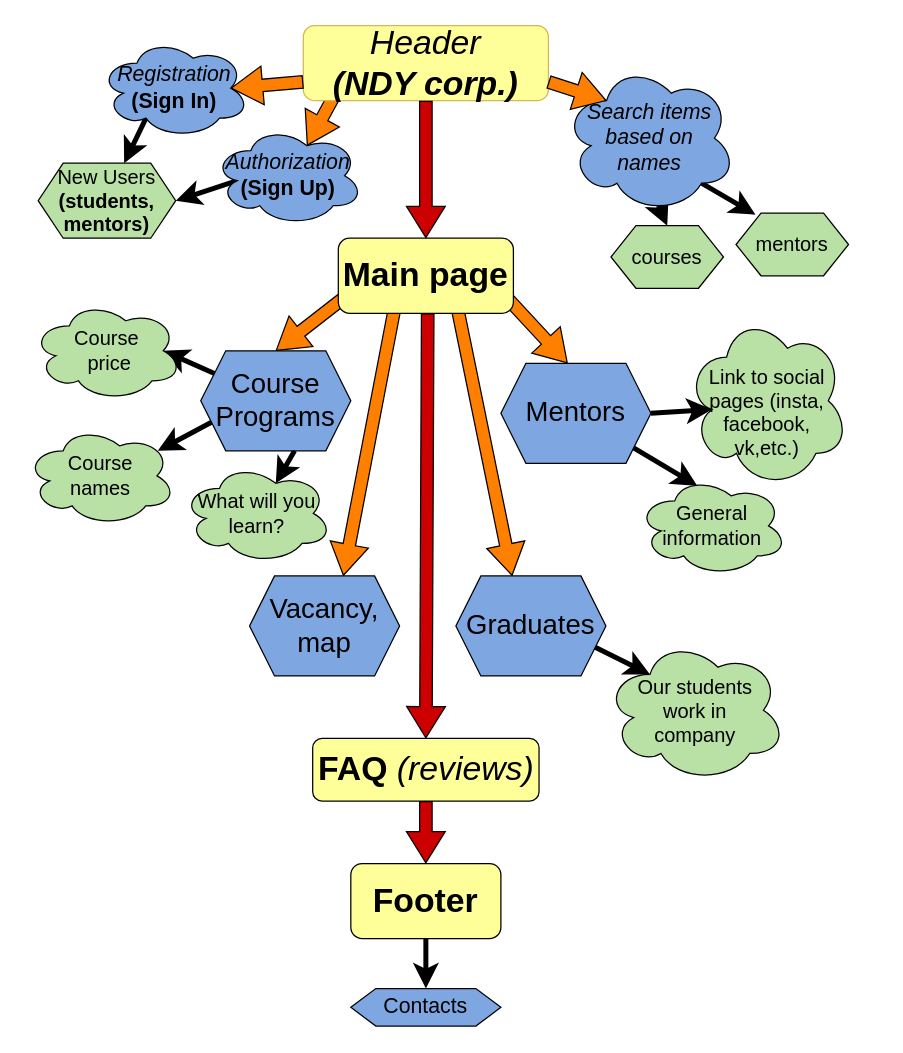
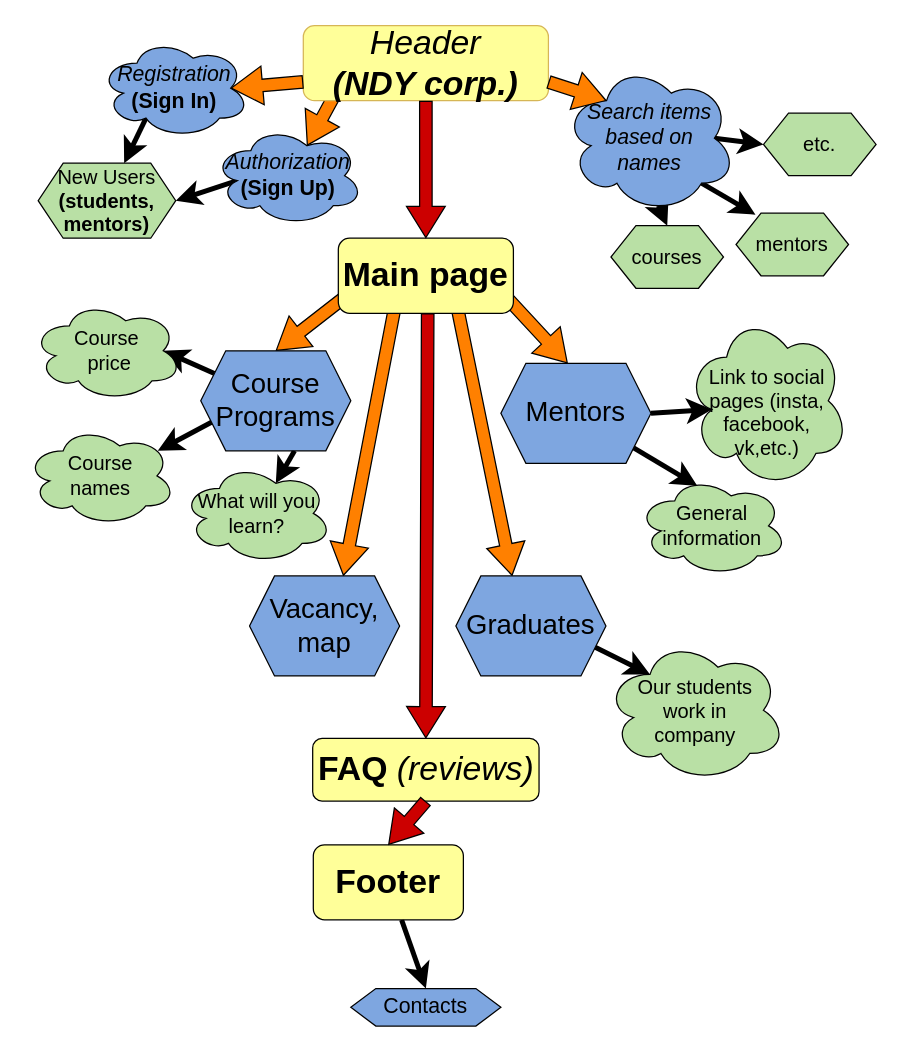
edge "Search items based on names" -> "etc.": added
node "etc.": added
node "Footer": moved (426, 901) -> (388, 882)
